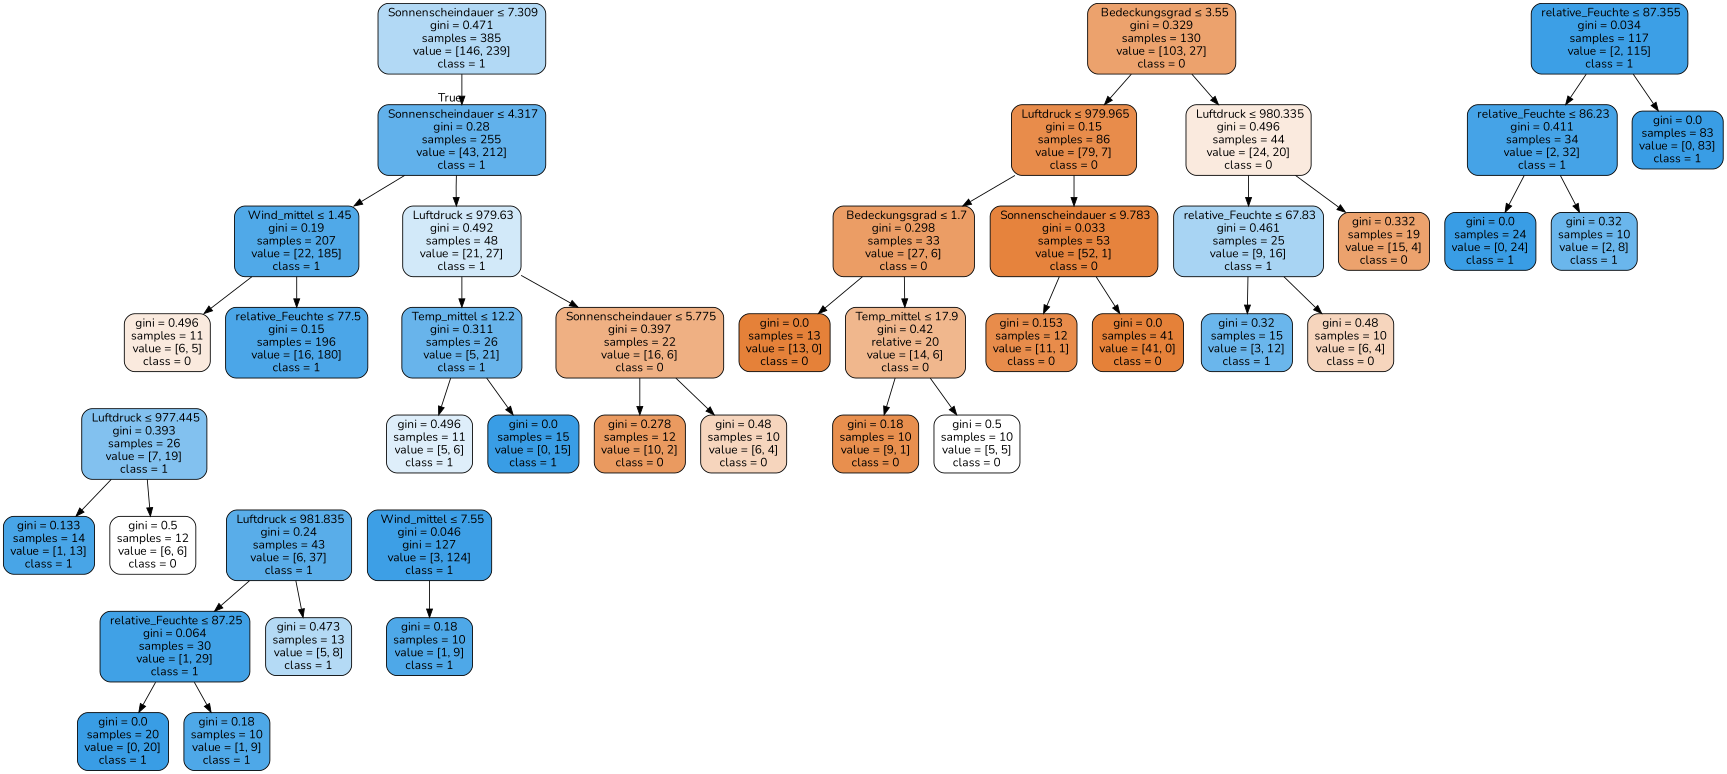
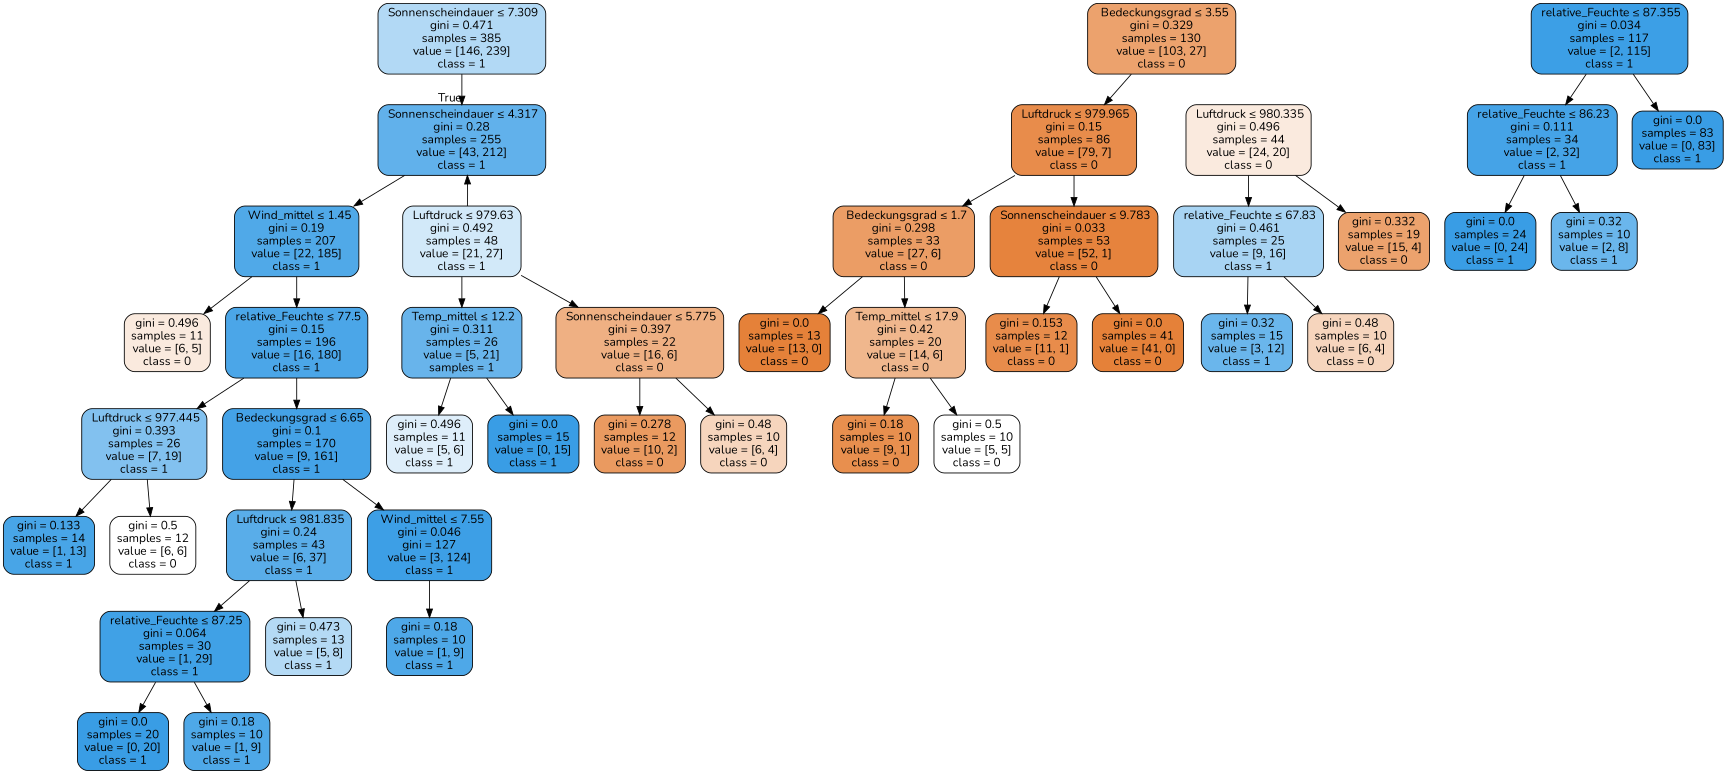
edge "Bedeckungsgrad ≤ 3.55" -> "Luftdruck ≤ 980.335": removed
node "relative_Feuchte ≤ 86.23": text "gini = 0.411" -> "gini = 0.111"
edge "Sonnenscheindauer ≤ 4.317" -> "Luftdruck ≤ 979.63": reversed
node "Temp_mittel ≤ 17.9": text "relative = 20" -> "samples = 20"
node "Temp_mittel ≤ 12.2": text "class = 1" -> "samples = 1"
edge "relative_Feuchte ≤ 77.5" -> "Luftdruck ≤ 977.445": added
node "Bedeckungsgrad ≤ 6.65": added
